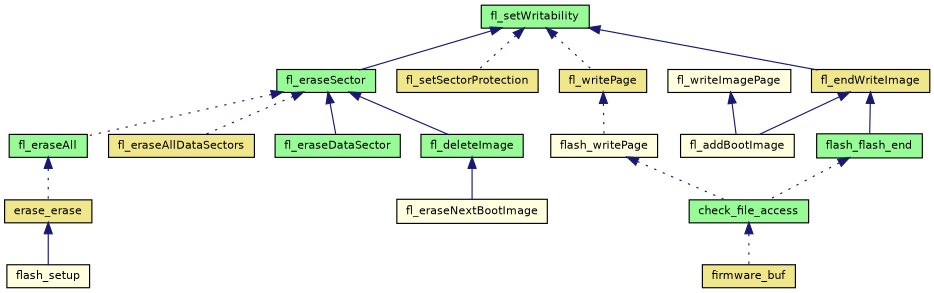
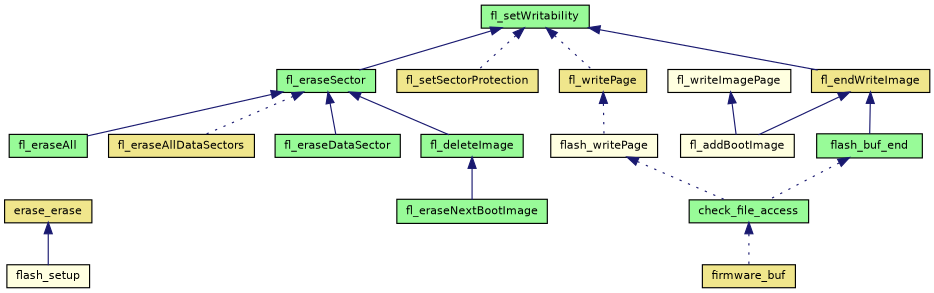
edge "fl_eraseAll" -> "fl_eraseSector": style dotted -> solid
node "flash_flash_end": label "flash_flash_end" -> "flash_buf_end"
edge "erase_erase" -> "fl_eraseAll": removed
node "fl_eraseNextBootImage": fillcolor lightyellow -> palegreen
